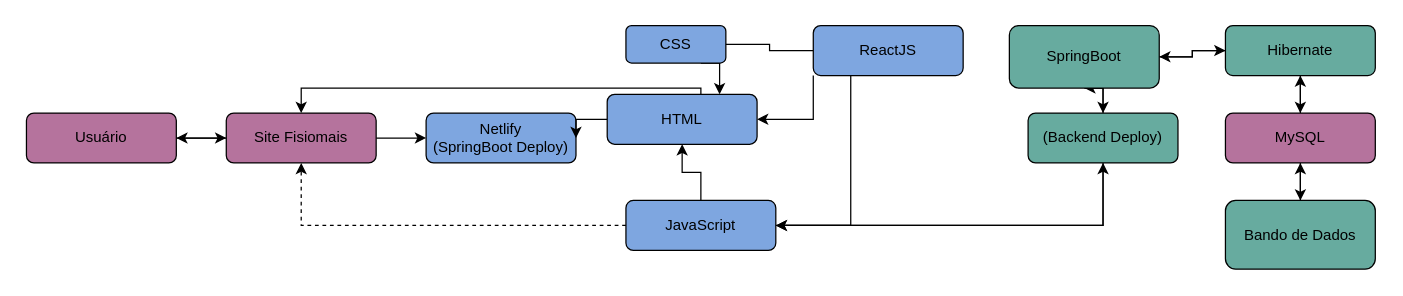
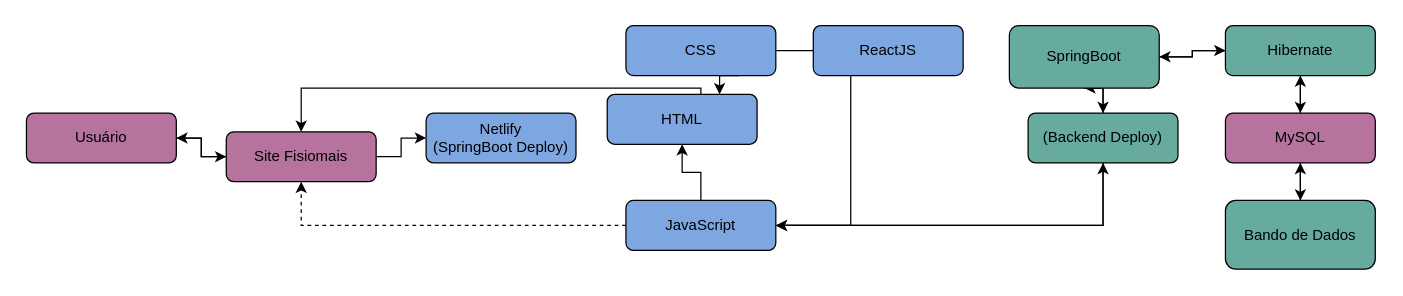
node "CSS": size 100x38 -> 150x50
edge "HTML" -> "Netlify (SpringBoot Deploy)": removed
edge "ReactJS" -> "HTML": removed
node "Site Fisiomais": moved (301, 138) -> (301, 157)
